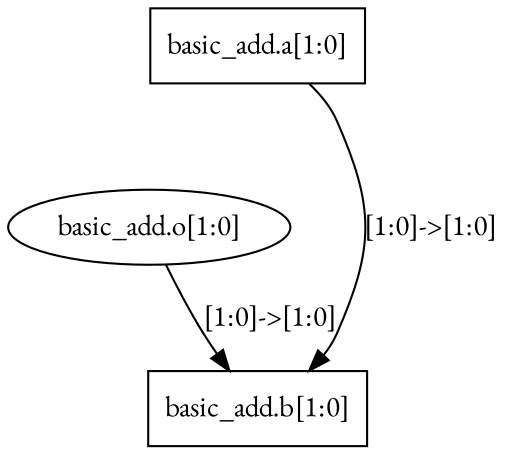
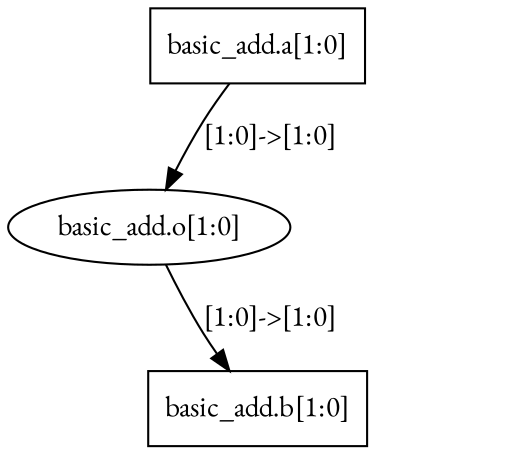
edge "basic_add.a[1:0]" -> "basic_add.b[1:0]": now "basic_add.a[1:0]" -> "basic_add.o[1:0]"
